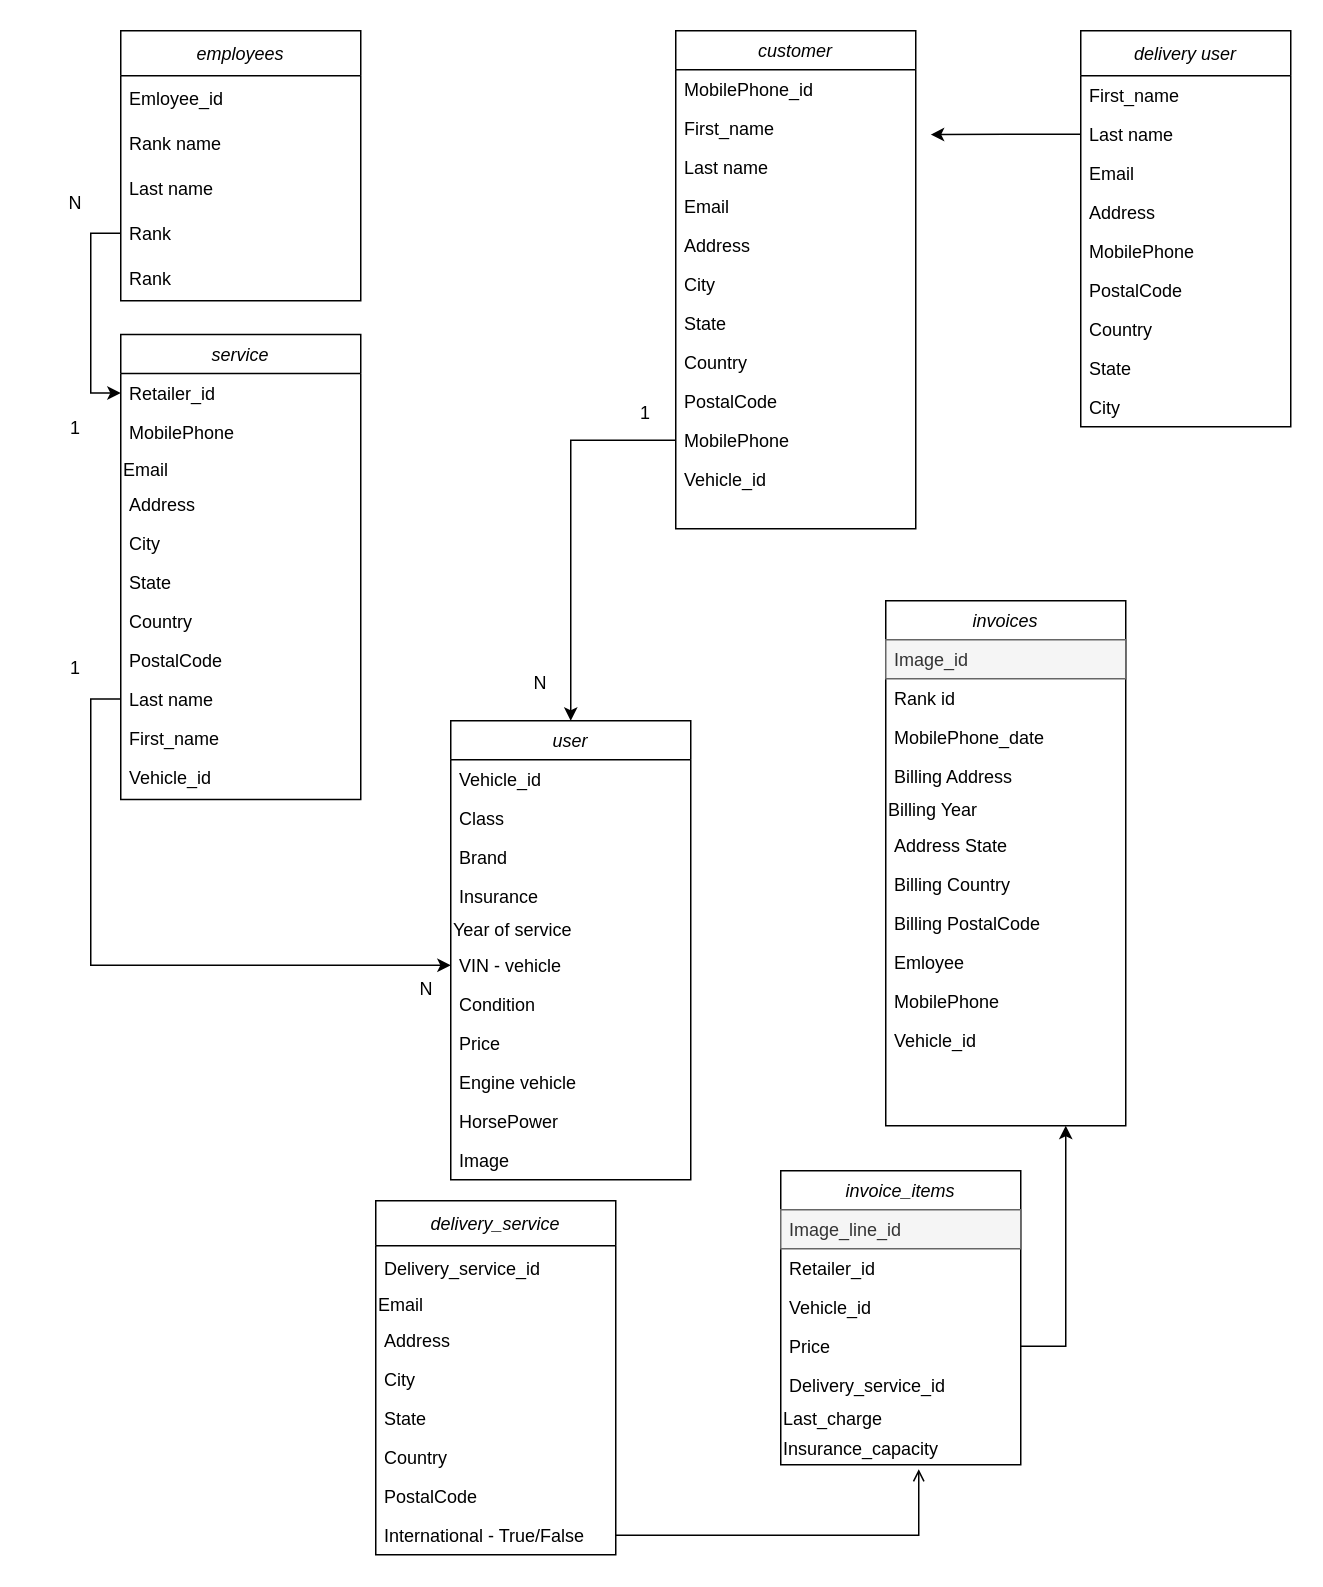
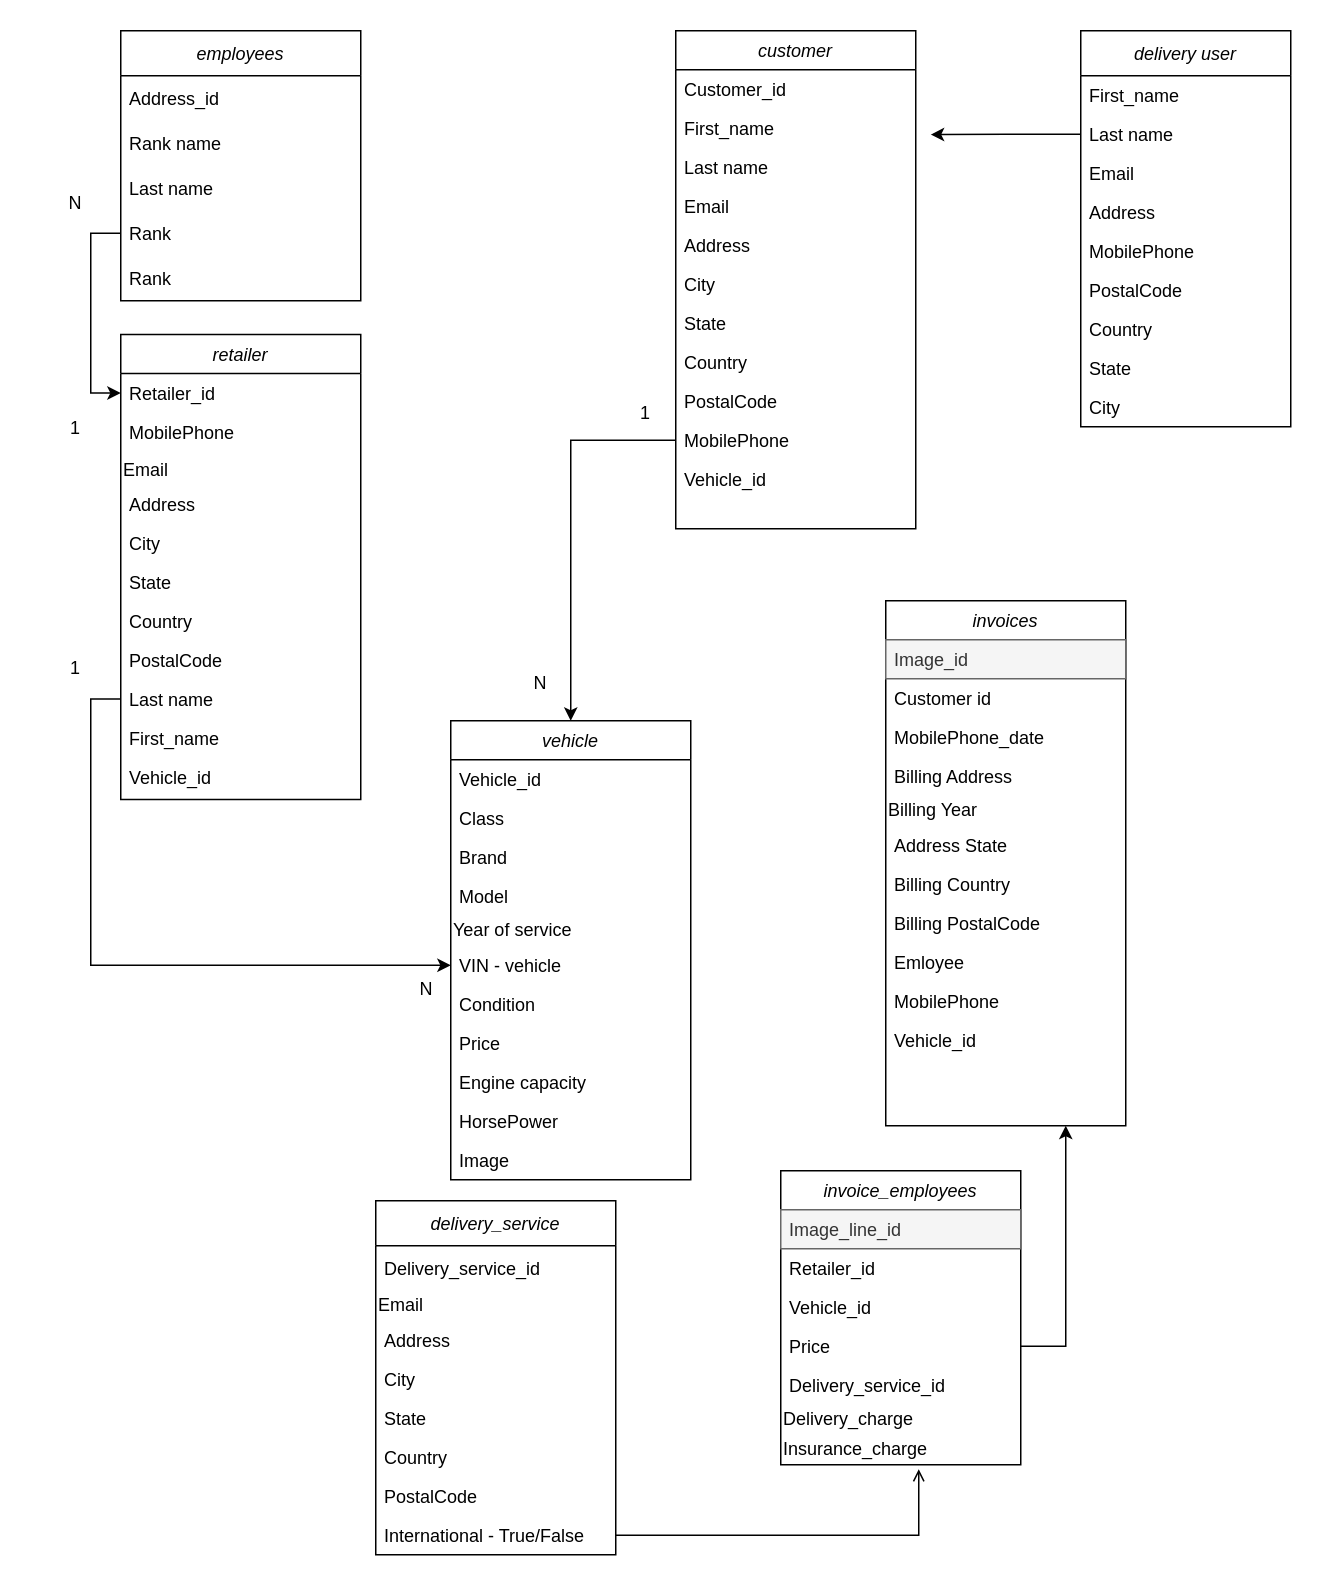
node "MobilePhone_id": label "MobilePhone_id" -> "Customer_id"
node "Emloyee_id": label "Emloyee_id" -> "Address_id"
node "service": label "service" -> "retailer"
node "Rank id": label "Rank id" -> "Customer id"
node "user": label "user" -> "vehicle"
node "Insurance": label "Insurance" -> "Model"
node "Engine vehicle": label "Engine vehicle" -> "Engine capacity"
node "invoice_items": label "invoice_items" -> "invoice_employees"
node "Last_charge": label "Last_charge" -> "Delivery_charge"
node "Insurance_capacity": label "Insurance_capacity" -> "Insurance_charge"
